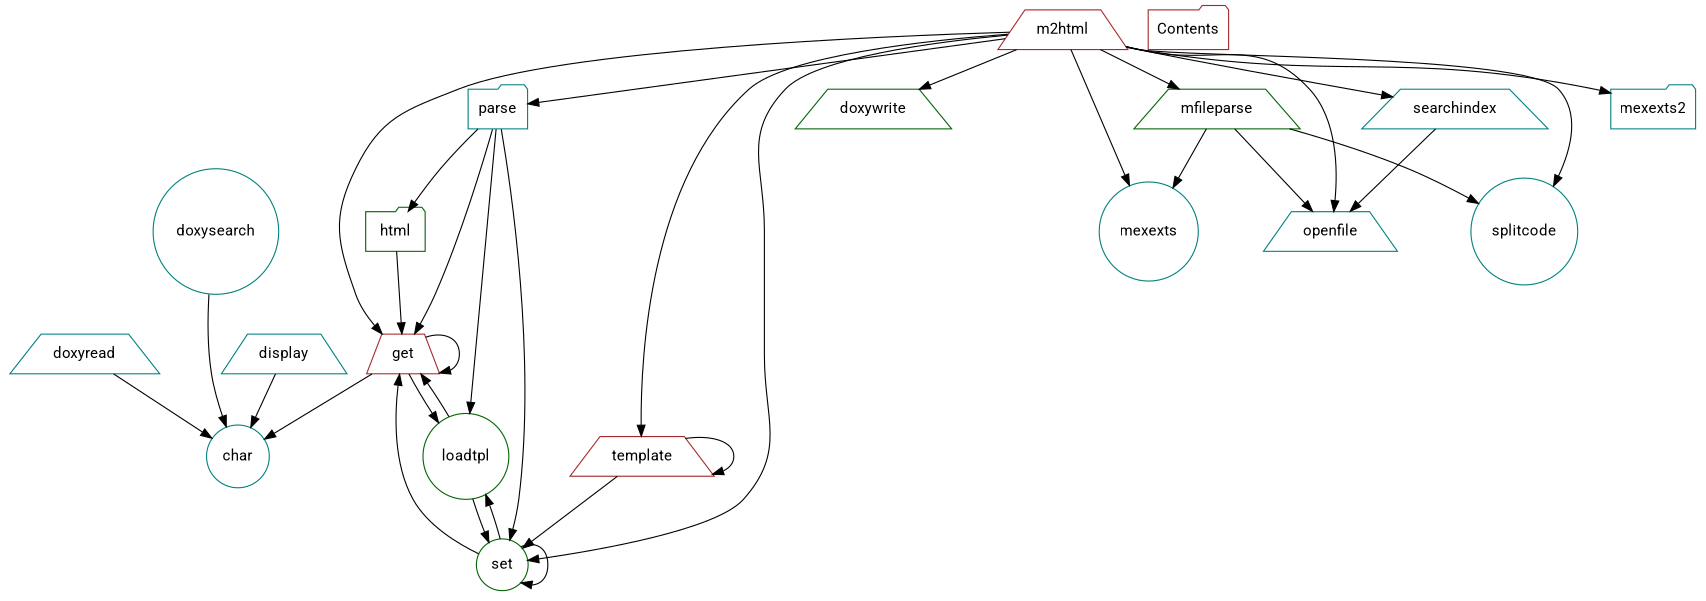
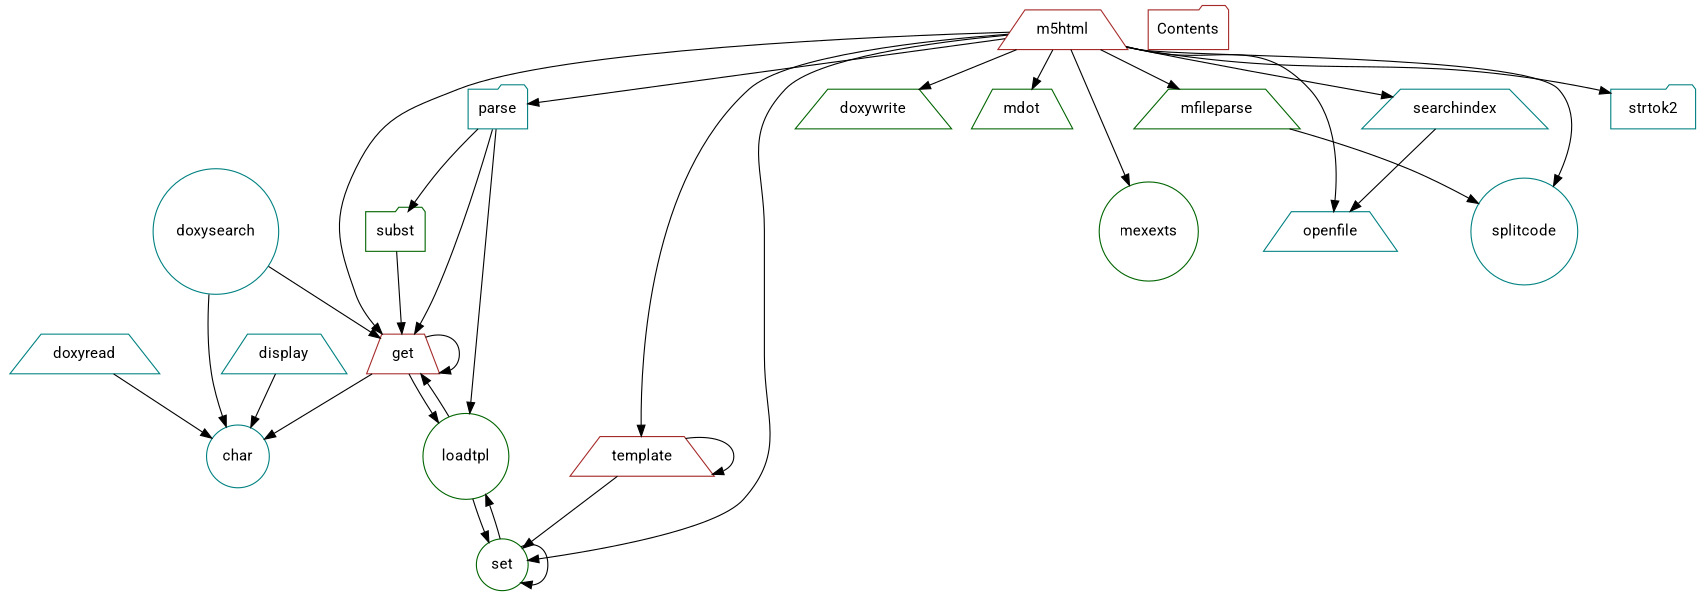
node "m2html": label "m2html" -> "m5html"
node "mdot": added
node "mexexts2": label "mexexts2" -> "strtok2"
edge "mfileparse" -> "mexexts": removed
edge "mfileparse" -> "openfile": removed
node "html": label "html" -> "subst"
node "mexexts": color teal -> darkgreen
edge "parse" -> "set": removed
edge "set" -> "get": now "doxysearch" -> "get"
